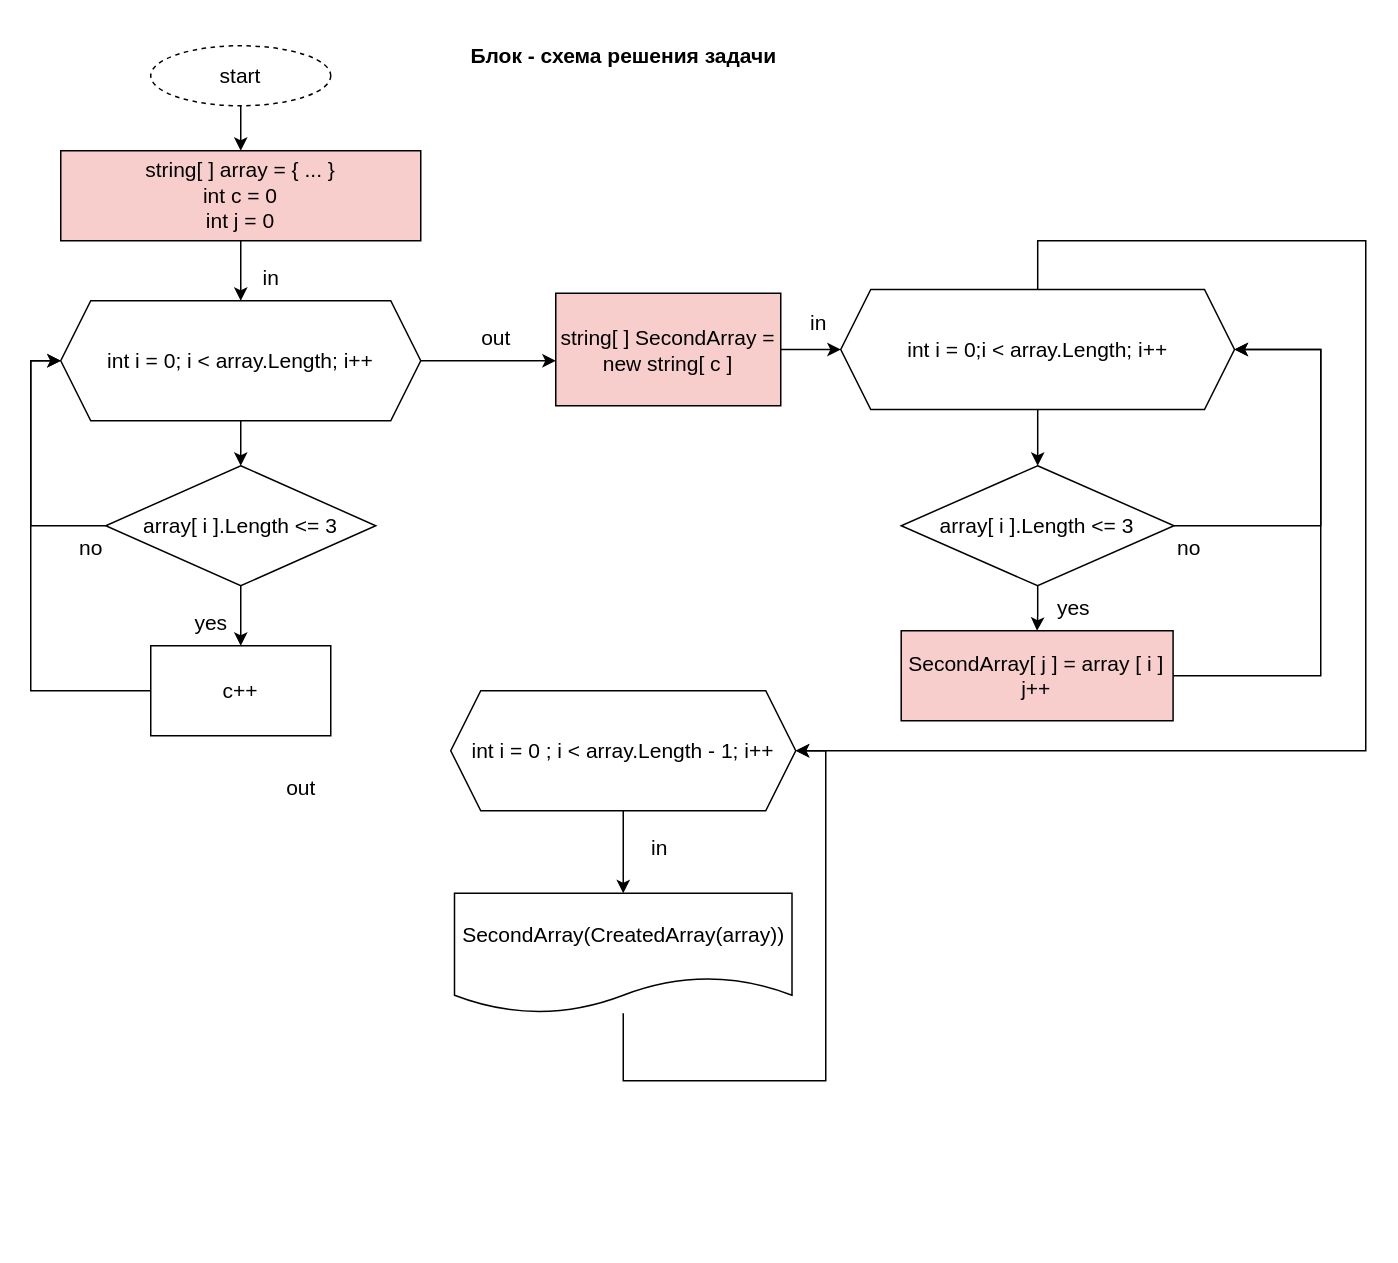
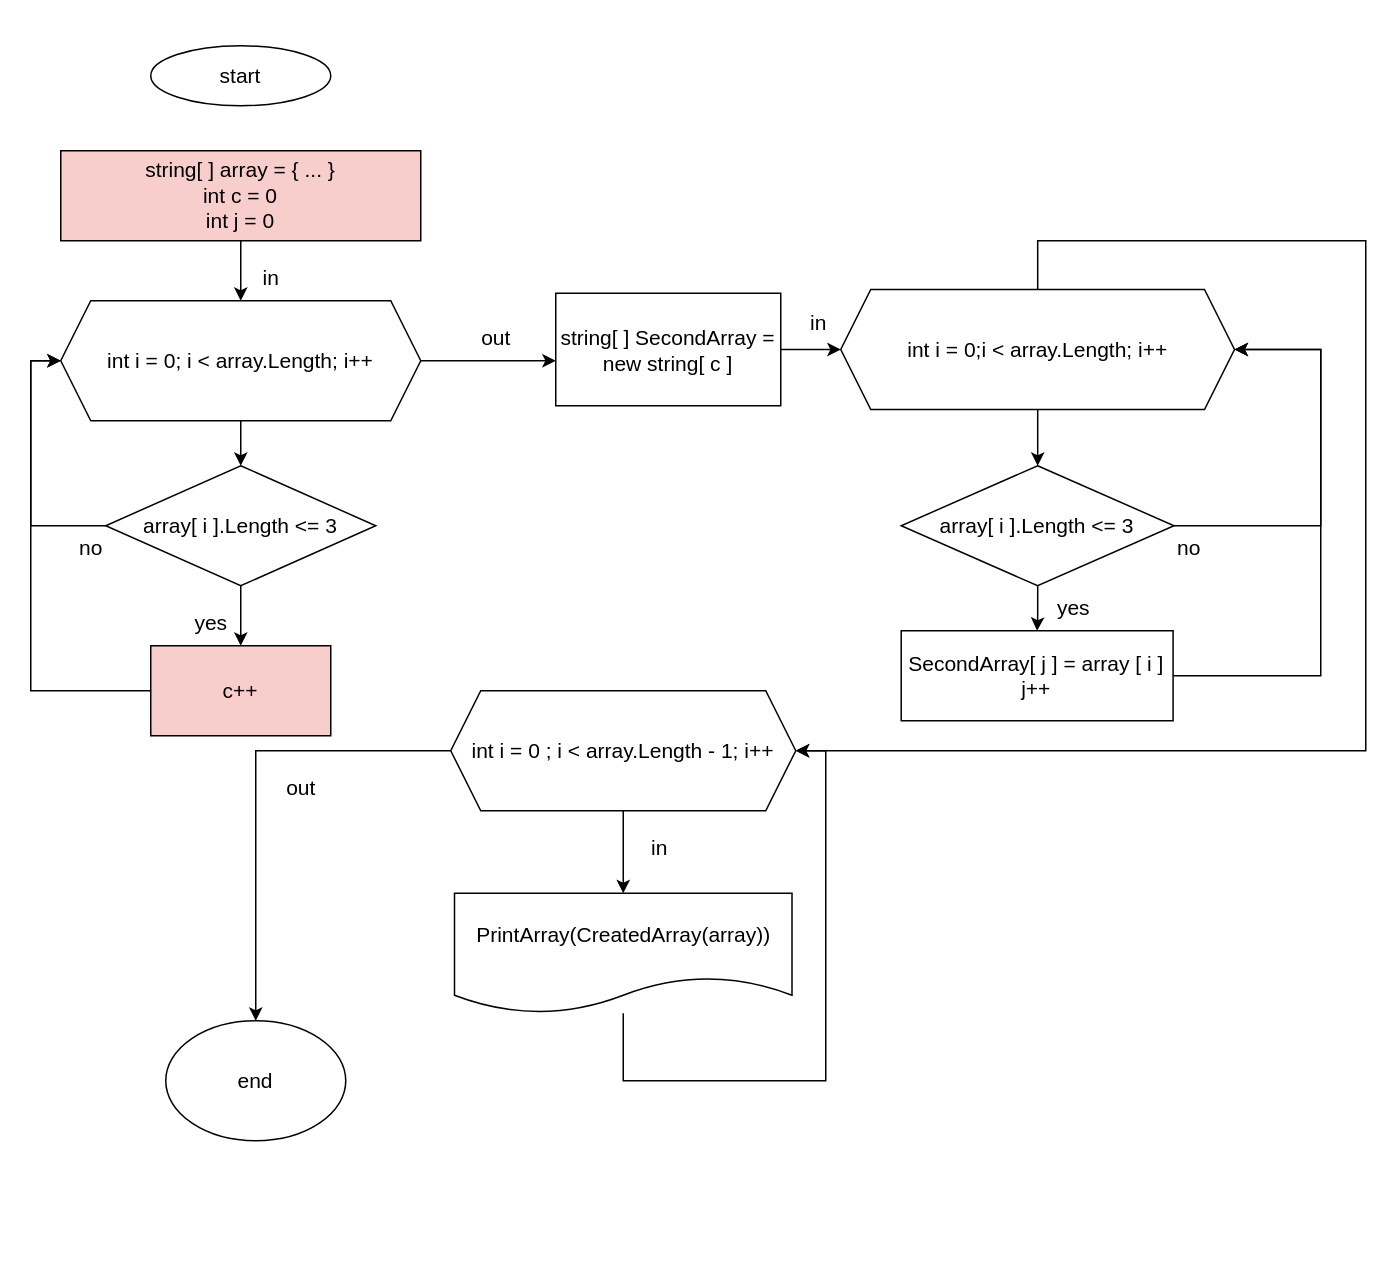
node "Блок - схема решения задачи": removed
node "start": style dashed -> solid
edge "start" -> "string[ ] array = { ... } int c = 0 int j = 0": removed
node "string[ ] SecondArray = new string[ c ]": fillcolor #f8cecc -> #ffffff
node "SecondArray[ j ] = array [ i ] j++": fillcolor #f8cecc -> #ffffff
node "c++": fillcolor #ffffff -> #f8cecc
edge "int i = 0 ; i < array.Length - 1; i++" -> "end": added
node "SecondArray(CreatedArray(array))": label "SecondArray(CreatedArray(array))" -> "PrintArray(CreatedArray(array))"
node "end": added
